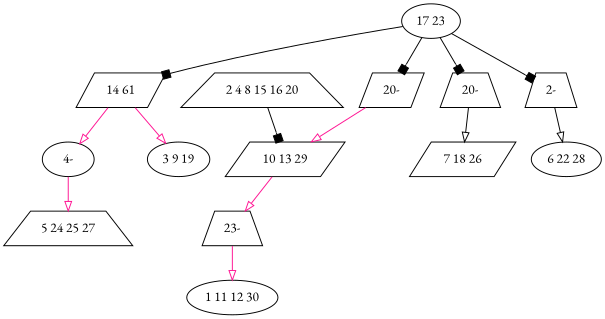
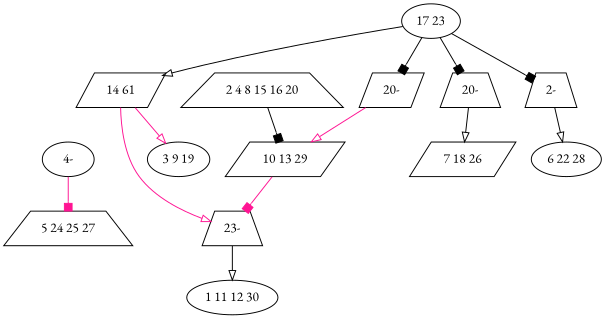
edge "17 23" -> "14 61": arrowhead box -> onormal
edge "14 61" -> "4-": now "14 61" -> "23-"
edge "4-" -> "5 24 25 27": arrowhead onormal -> box
edge "10 13 29" -> "23-": arrowhead onormal -> box
edge "23-" -> "1 11 12 30": color deeppink -> black
